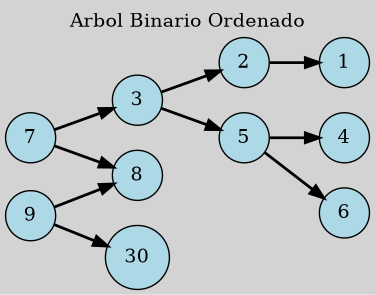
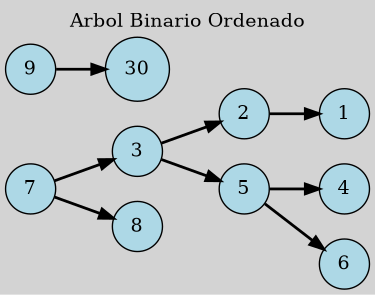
edge "9" -> "8": removed
